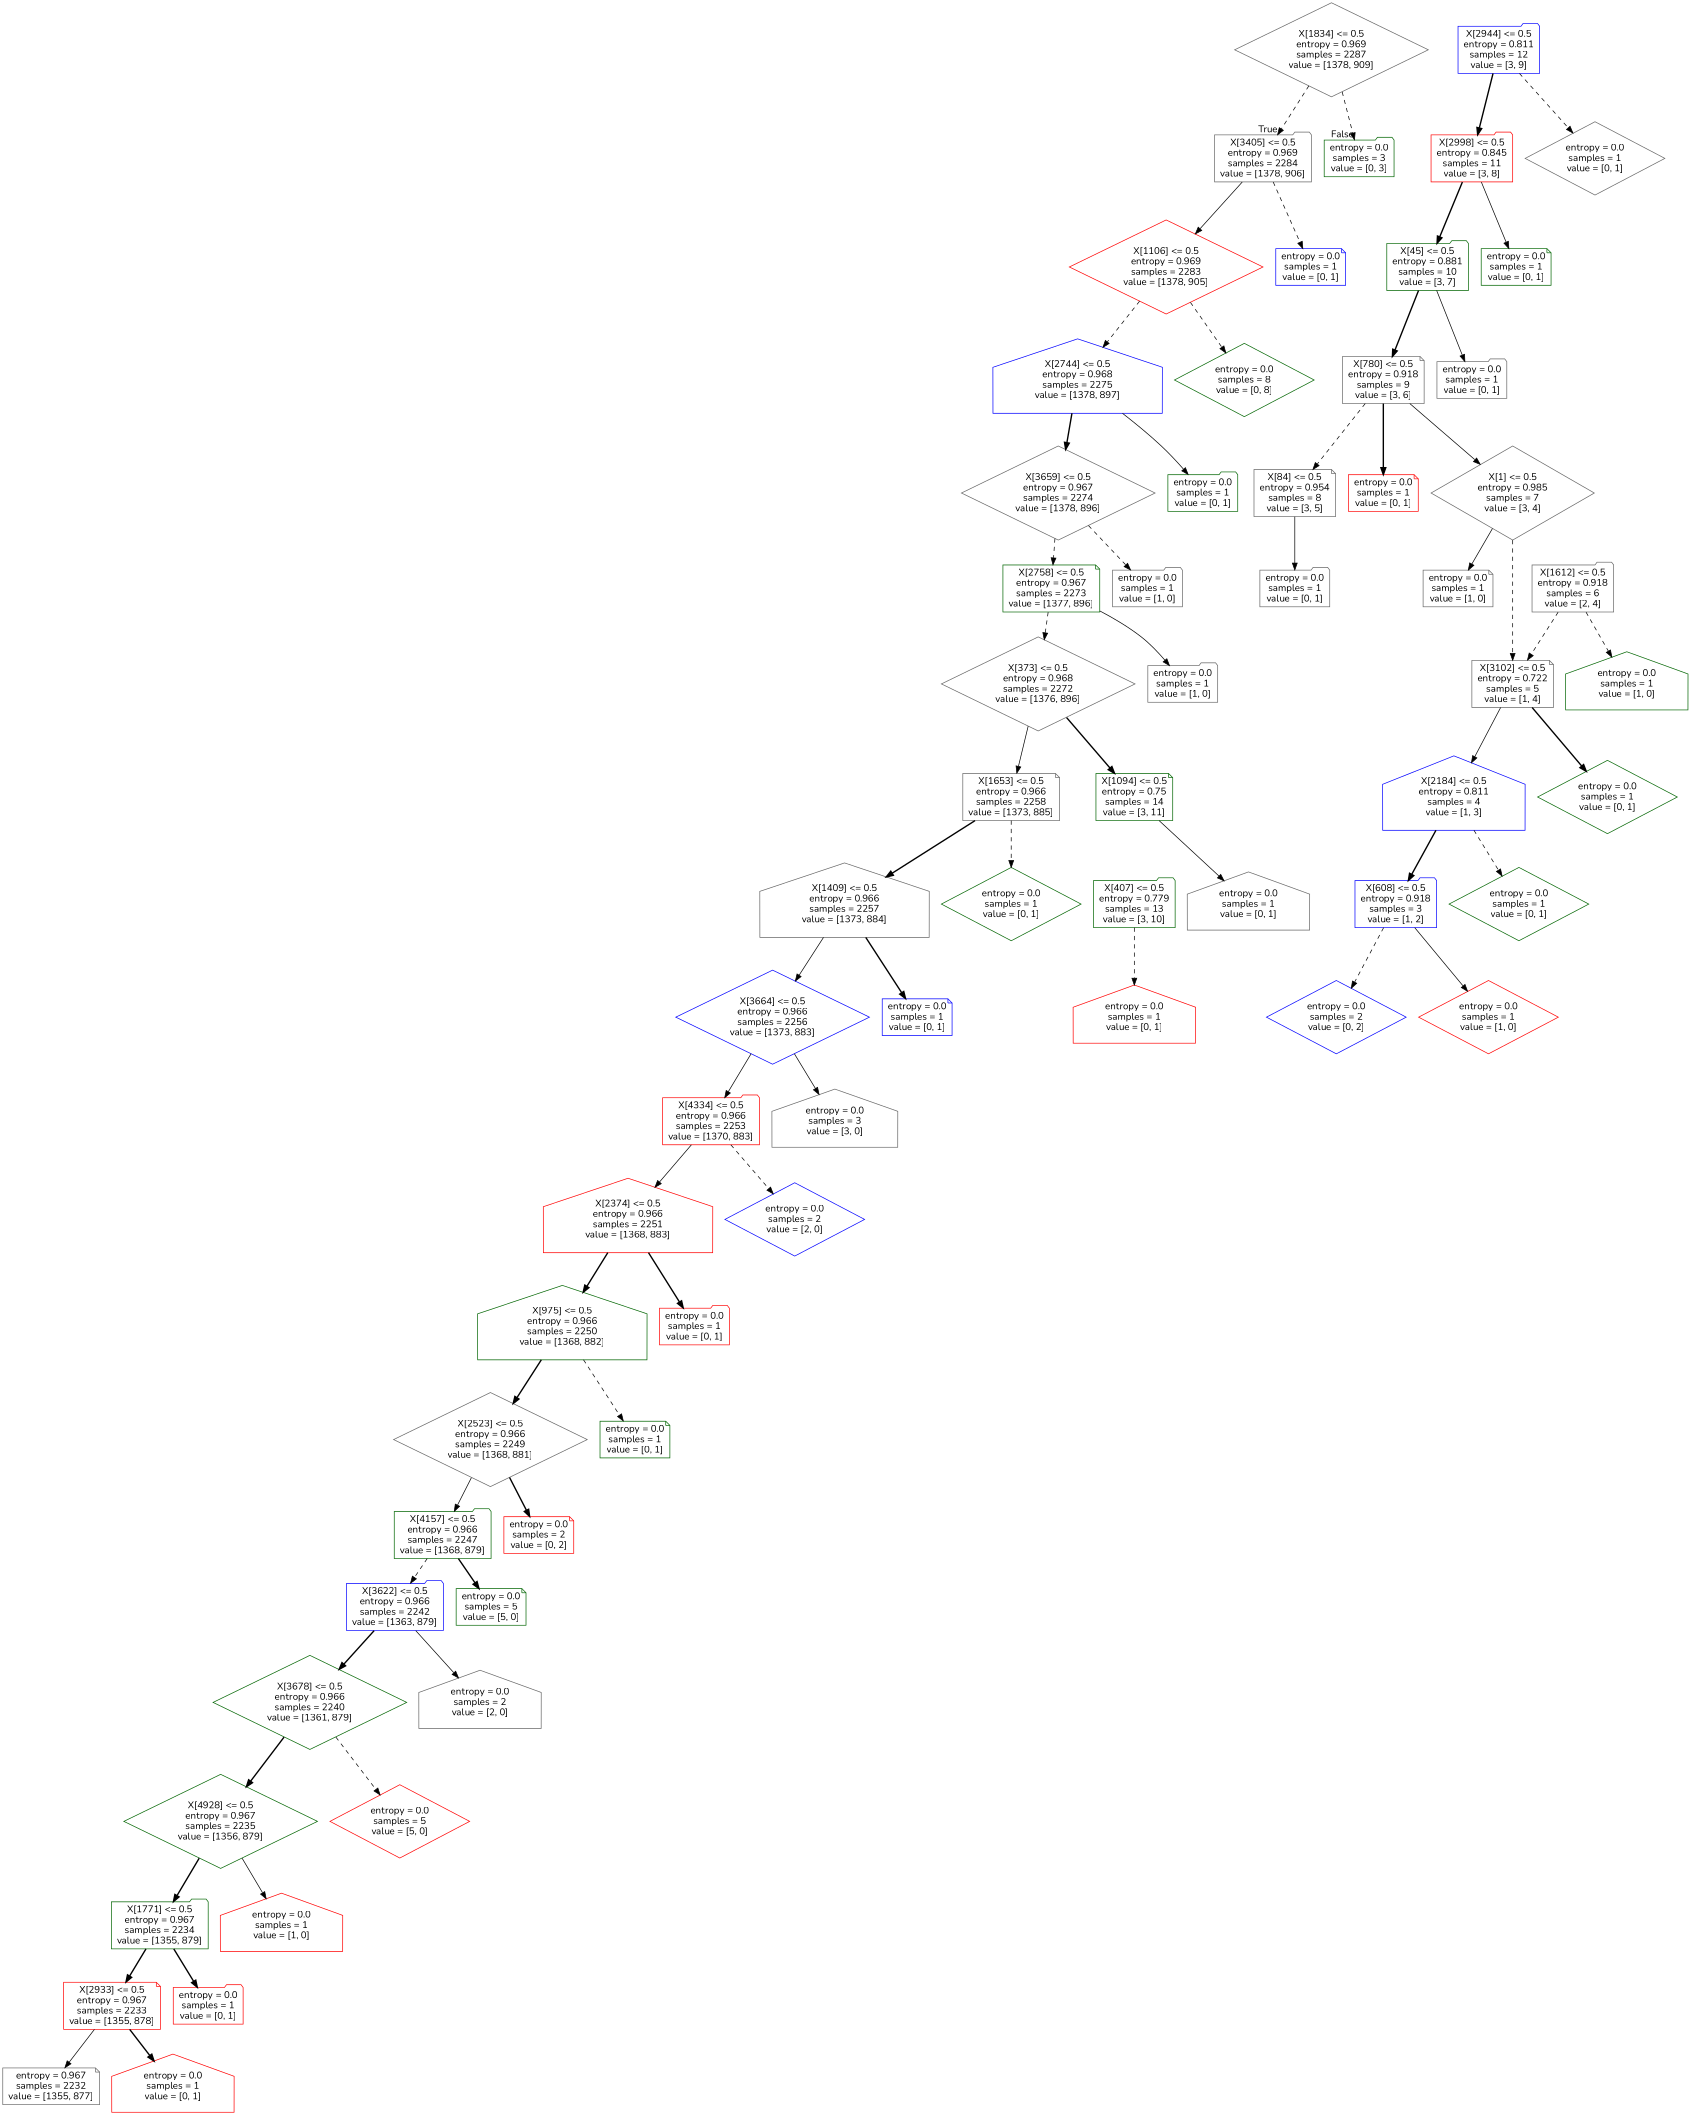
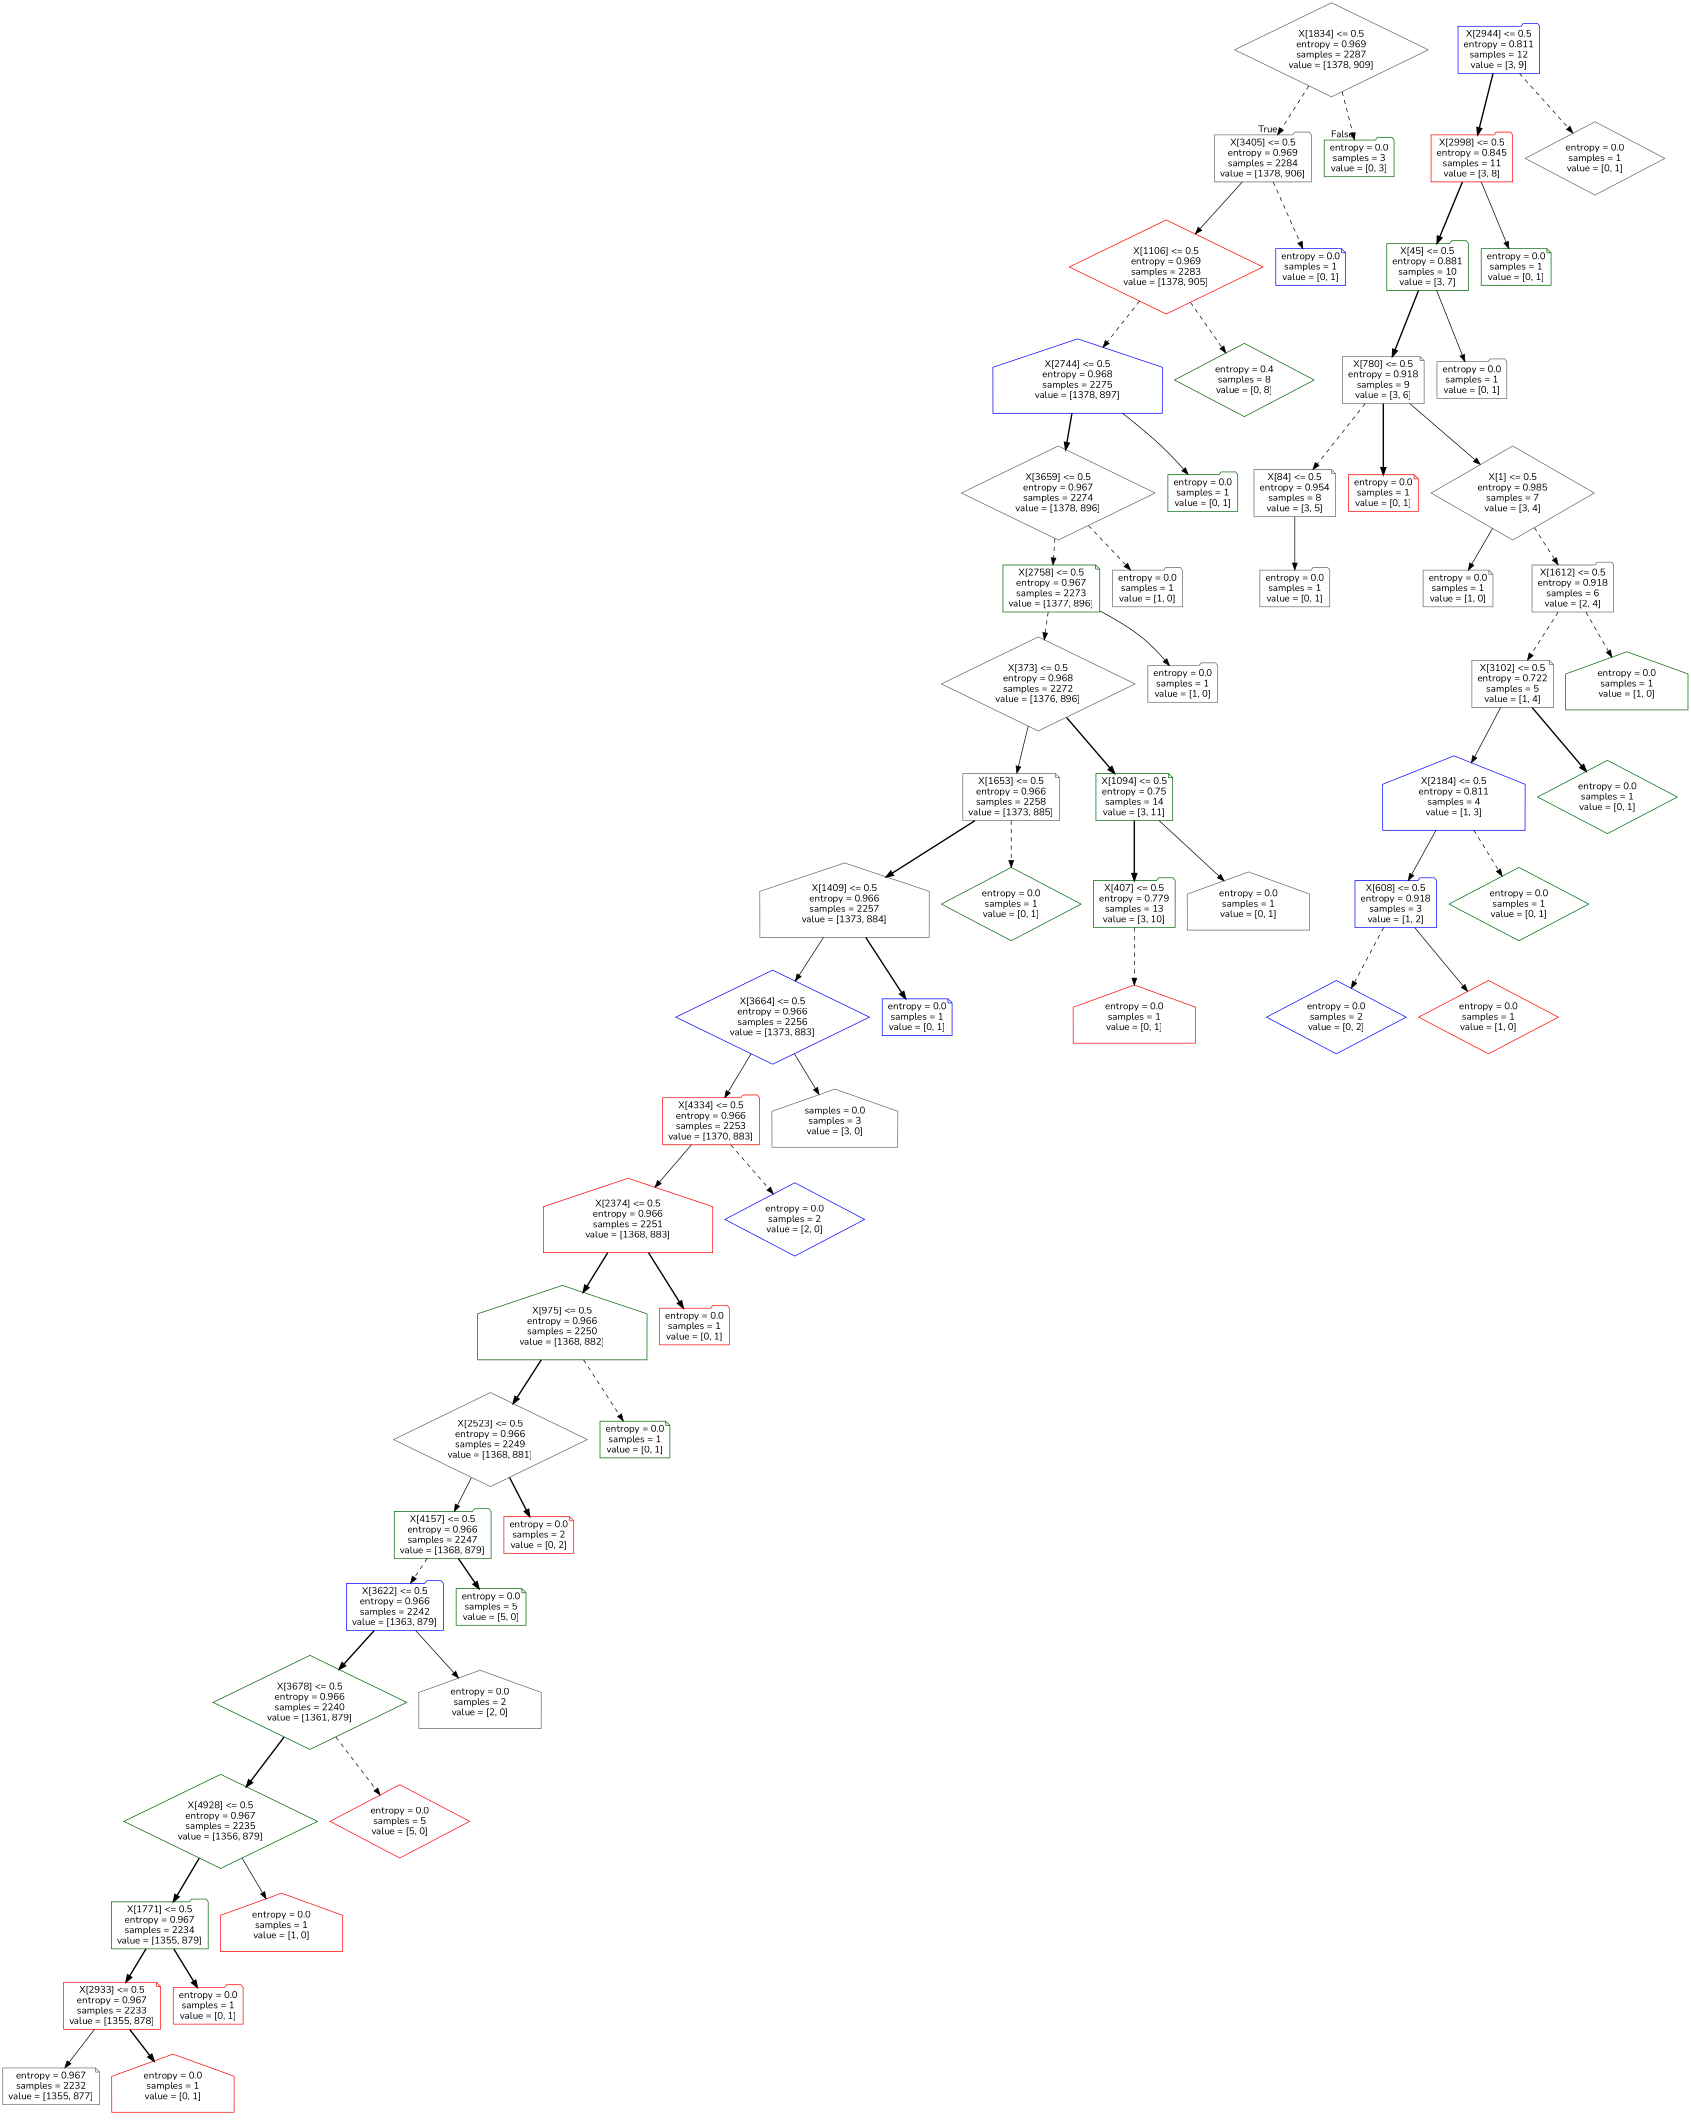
node "entropy = 0.0 samples = 8 value = [0, 8]": label "entropy = 0.0 samples = 8 value = [0, 8]" -> "entropy = 0.4 samples = 8 value = [0, 8]"
edge "X[1] <= 0.5 entropy = 0.985 samples = 7 value = [3, 4]" -> "X[3102] <= 0.5 entropy = 0.722 samples = 5 value = [1, 4]": now "X[1] <= 0.5 entropy = 0.985 samples = 7 value = [3, 4]" -> "X[1612] <= 0.5 entropy = 0.918 samples = 6 value = [2, 4]"
edge "X[1094] <= 0.5 entropy = 0.75 samples = 14 value = [3, 11]" -> "X[407] <= 0.5 entropy = 0.779 samples = 13 value = [3, 10]": added
edge "X[2184] <= 0.5 entropy = 0.811 samples = 4 value = [1, 3]" -> "X[608] <= 0.5 entropy = 0.918 samples = 3 value = [1, 2]": style bold -> solid
node "entropy = 0.0 samples = 3 value = [3, 0]": label "entropy = 0.0 samples = 3 value = [3, 0]" -> "samples = 0.0 samples = 3 value = [3, 0]"
